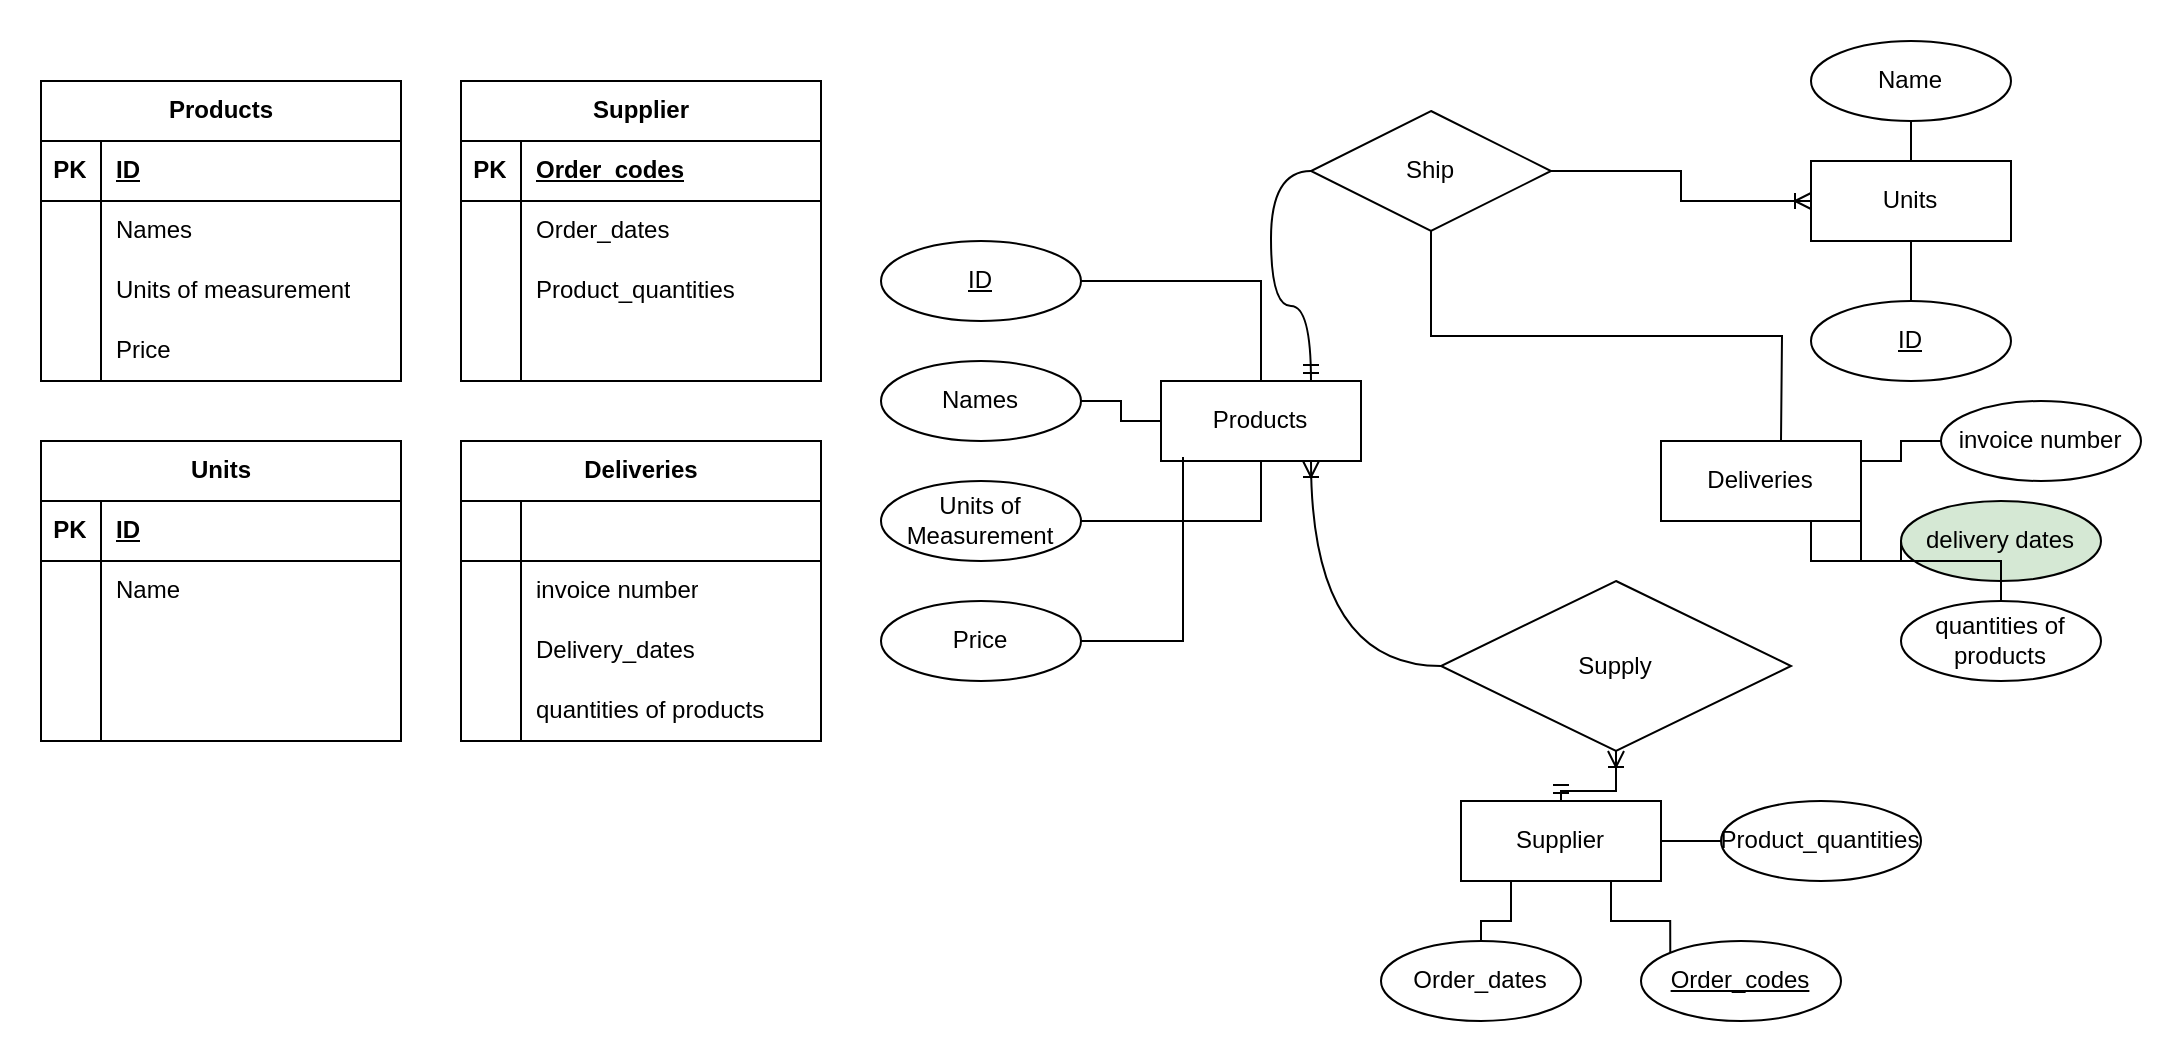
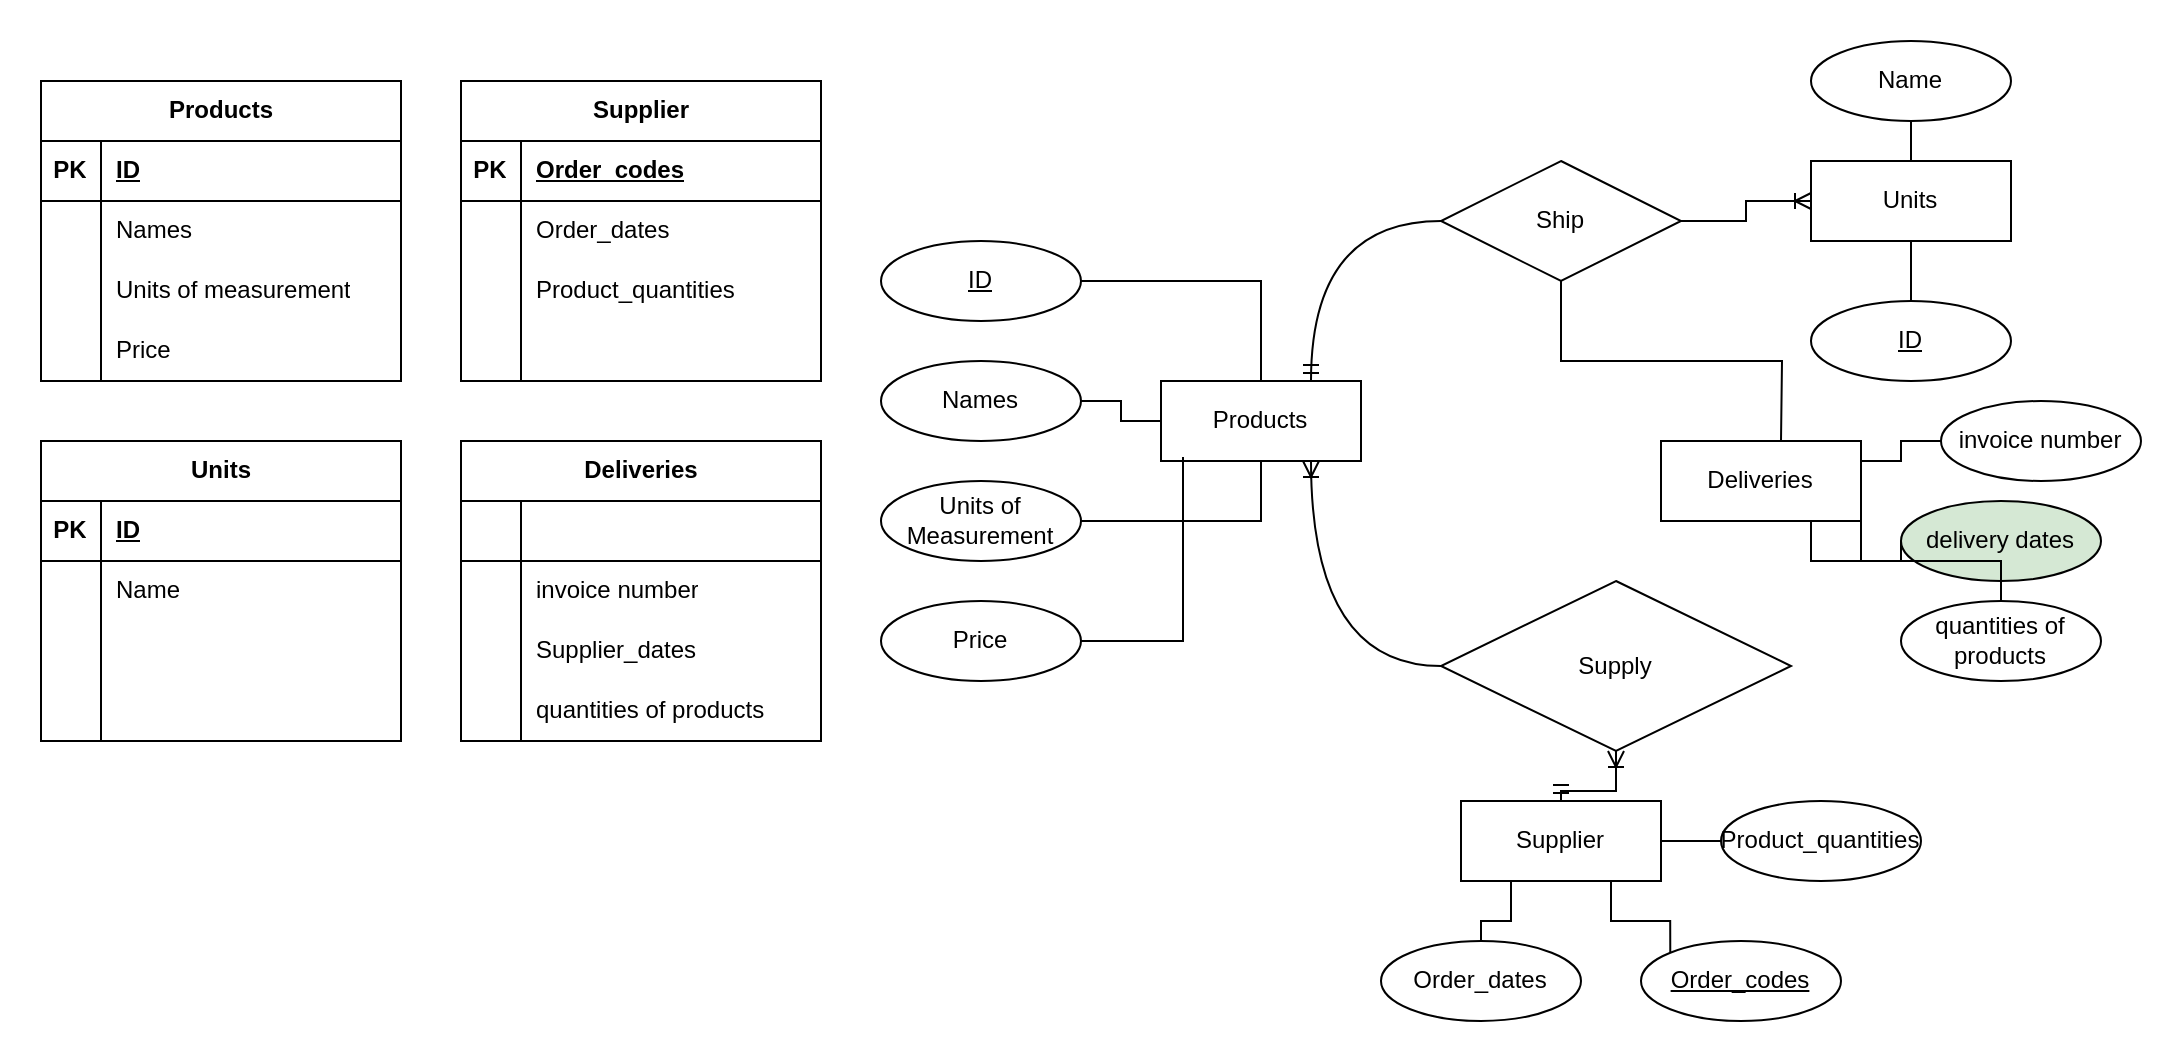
node "Ship": moved (1431, 171) -> (1561, 221)
node "Delivery_dates": label "Delivery_dates" -> "Supplier_dates"
